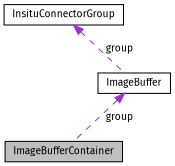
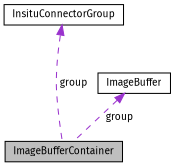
edge "ImageBuffer" -> "InsituConnectorGroup": now "ImageBufferContainer" -> "InsituConnectorGroup"
